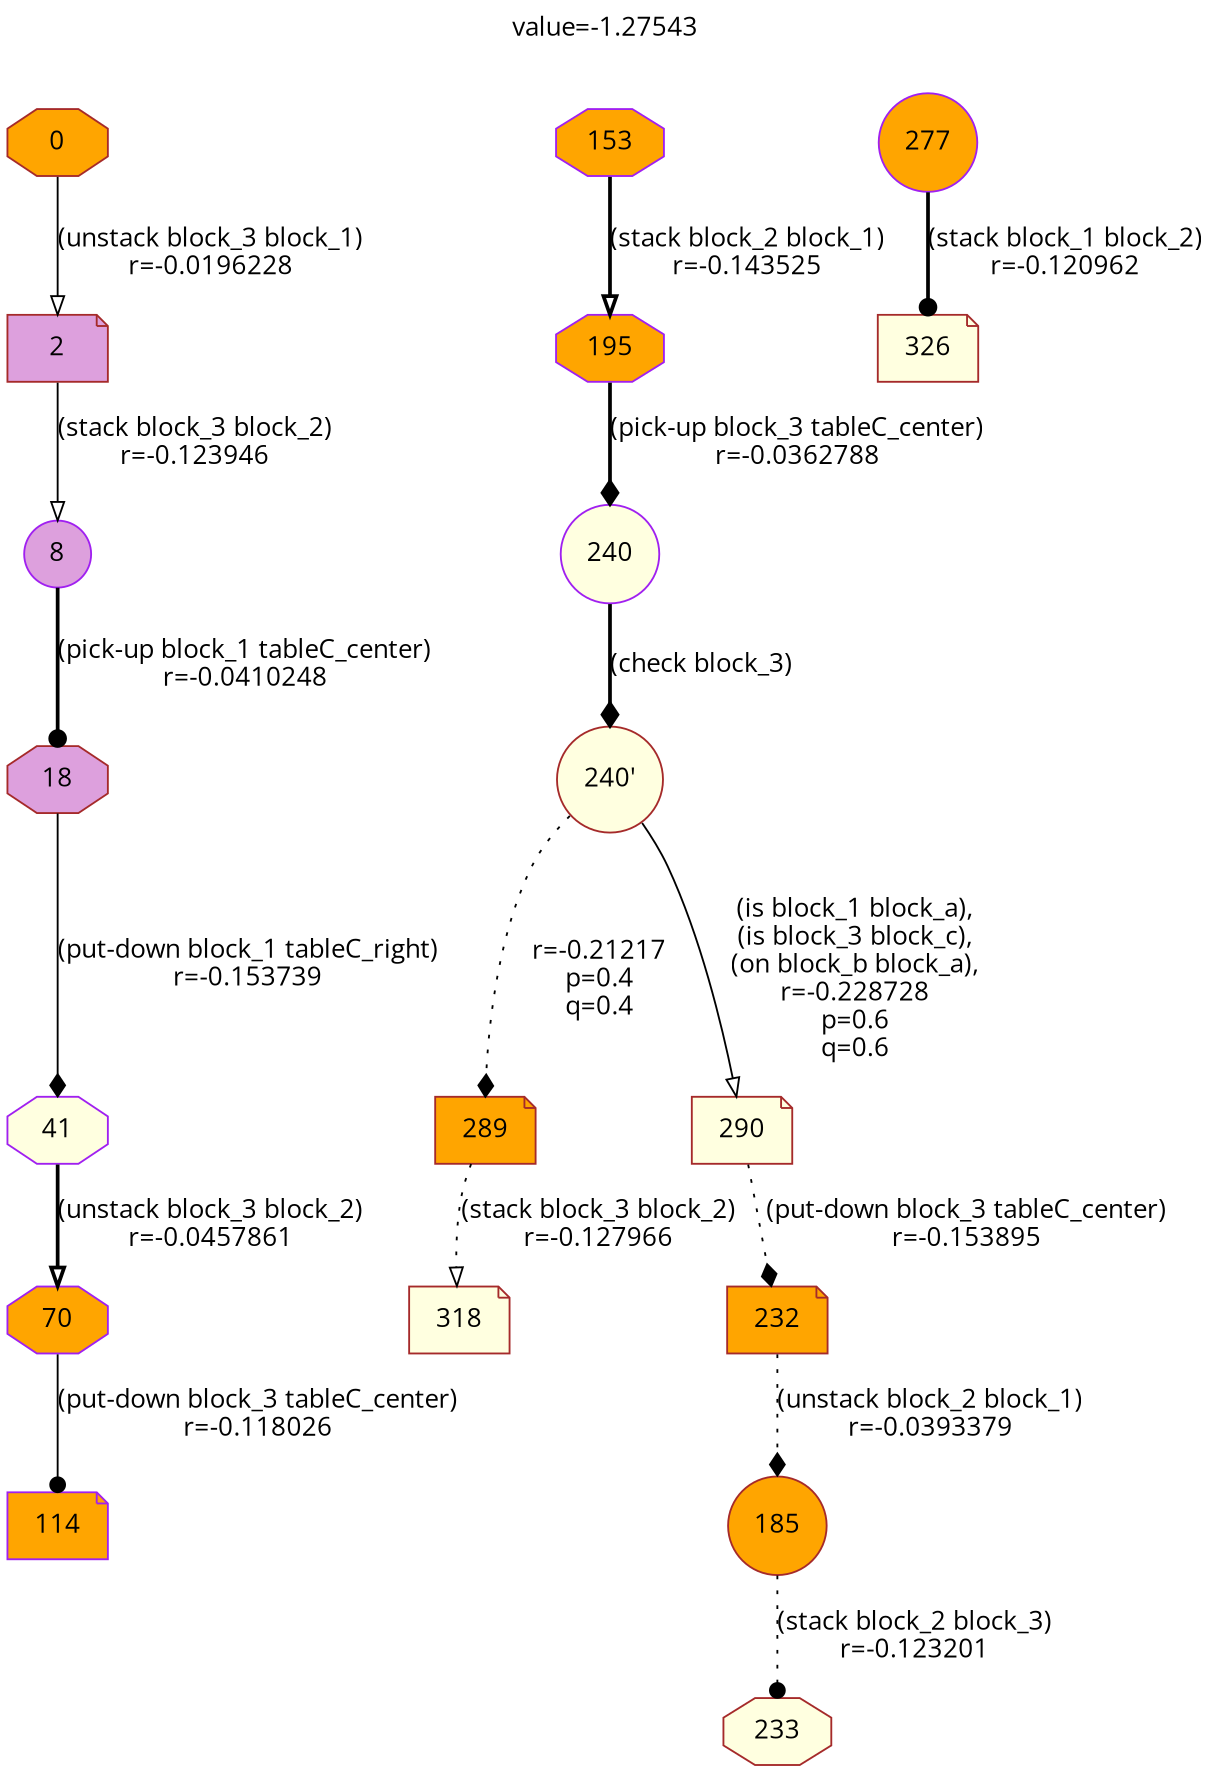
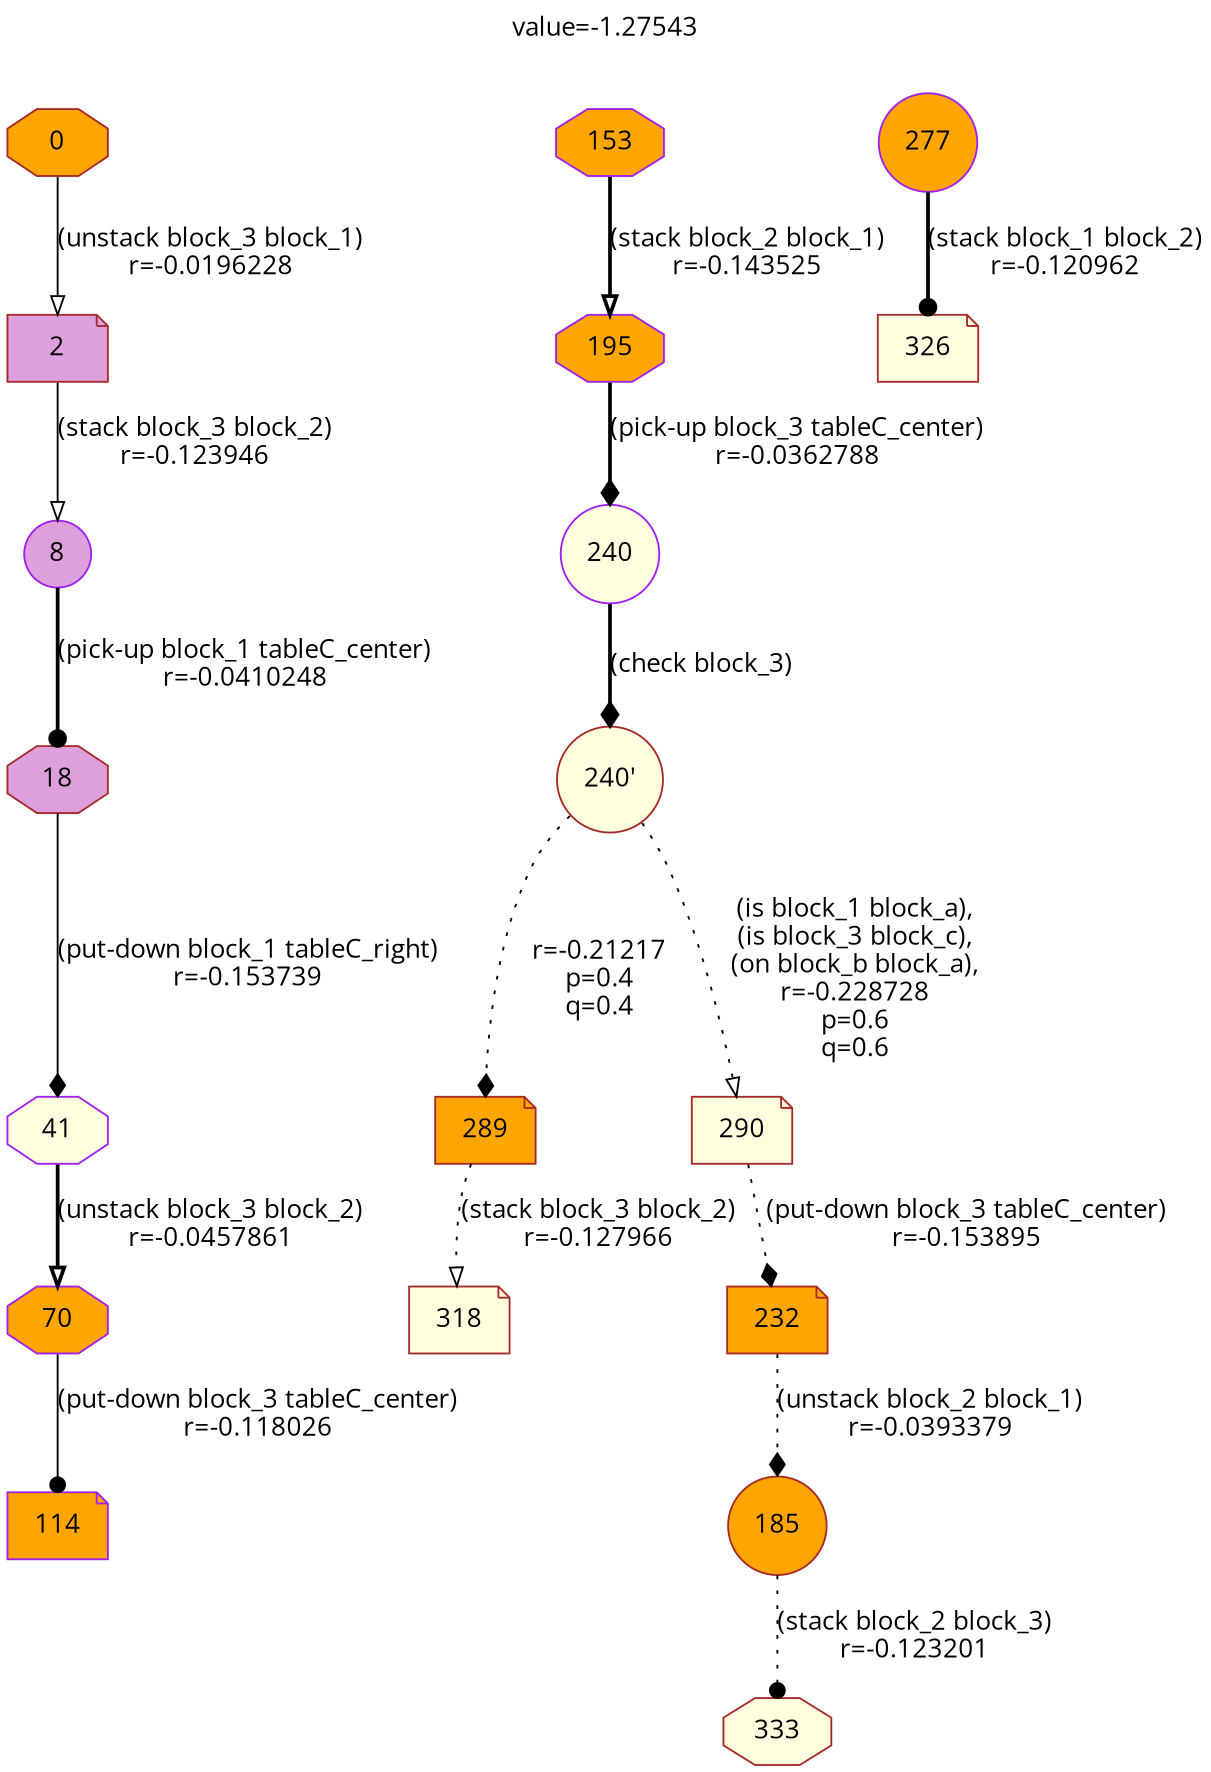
edge "240'" -> "290": style solid -> dotted
node "233": label "233" -> "333"
